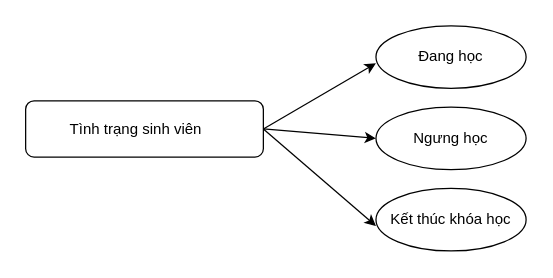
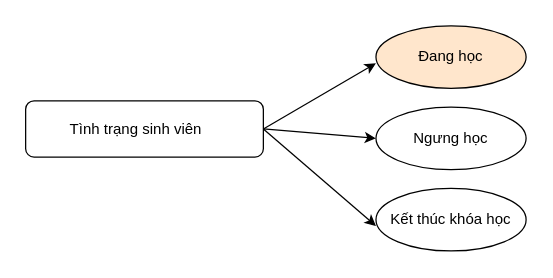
node "Đang học": fillcolor #ffffff -> #ffe6cc
